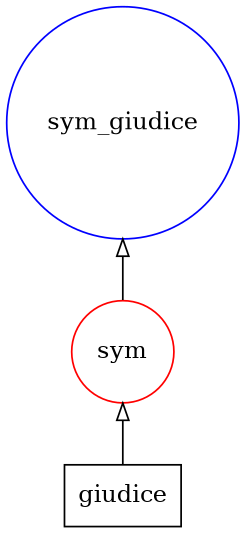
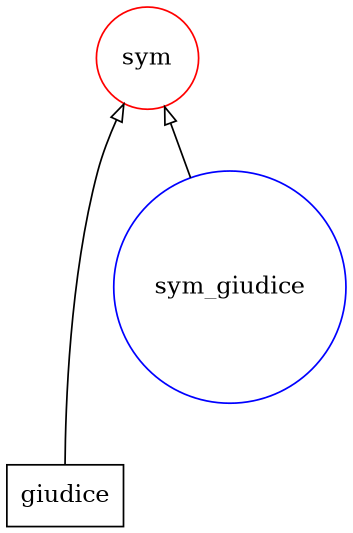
edge "sym" -> "sym_giudice": reversed
